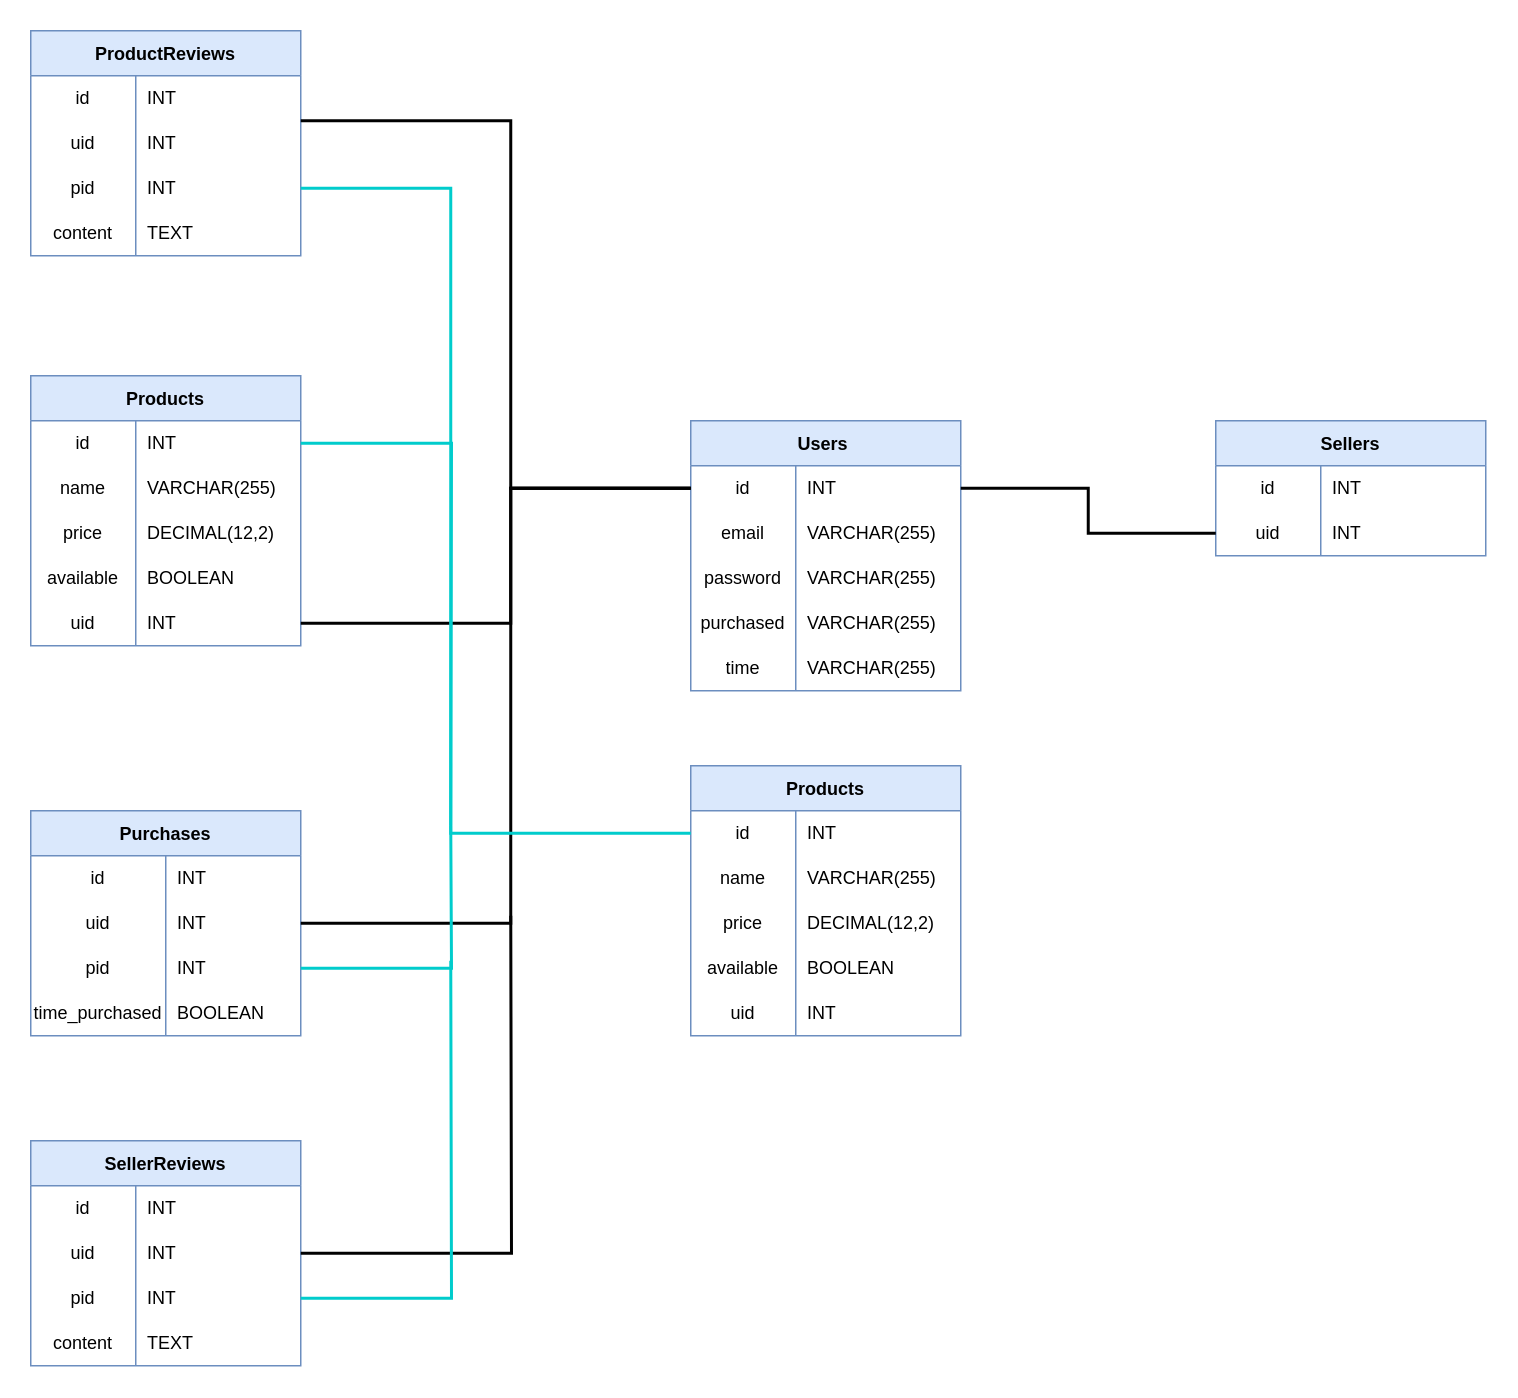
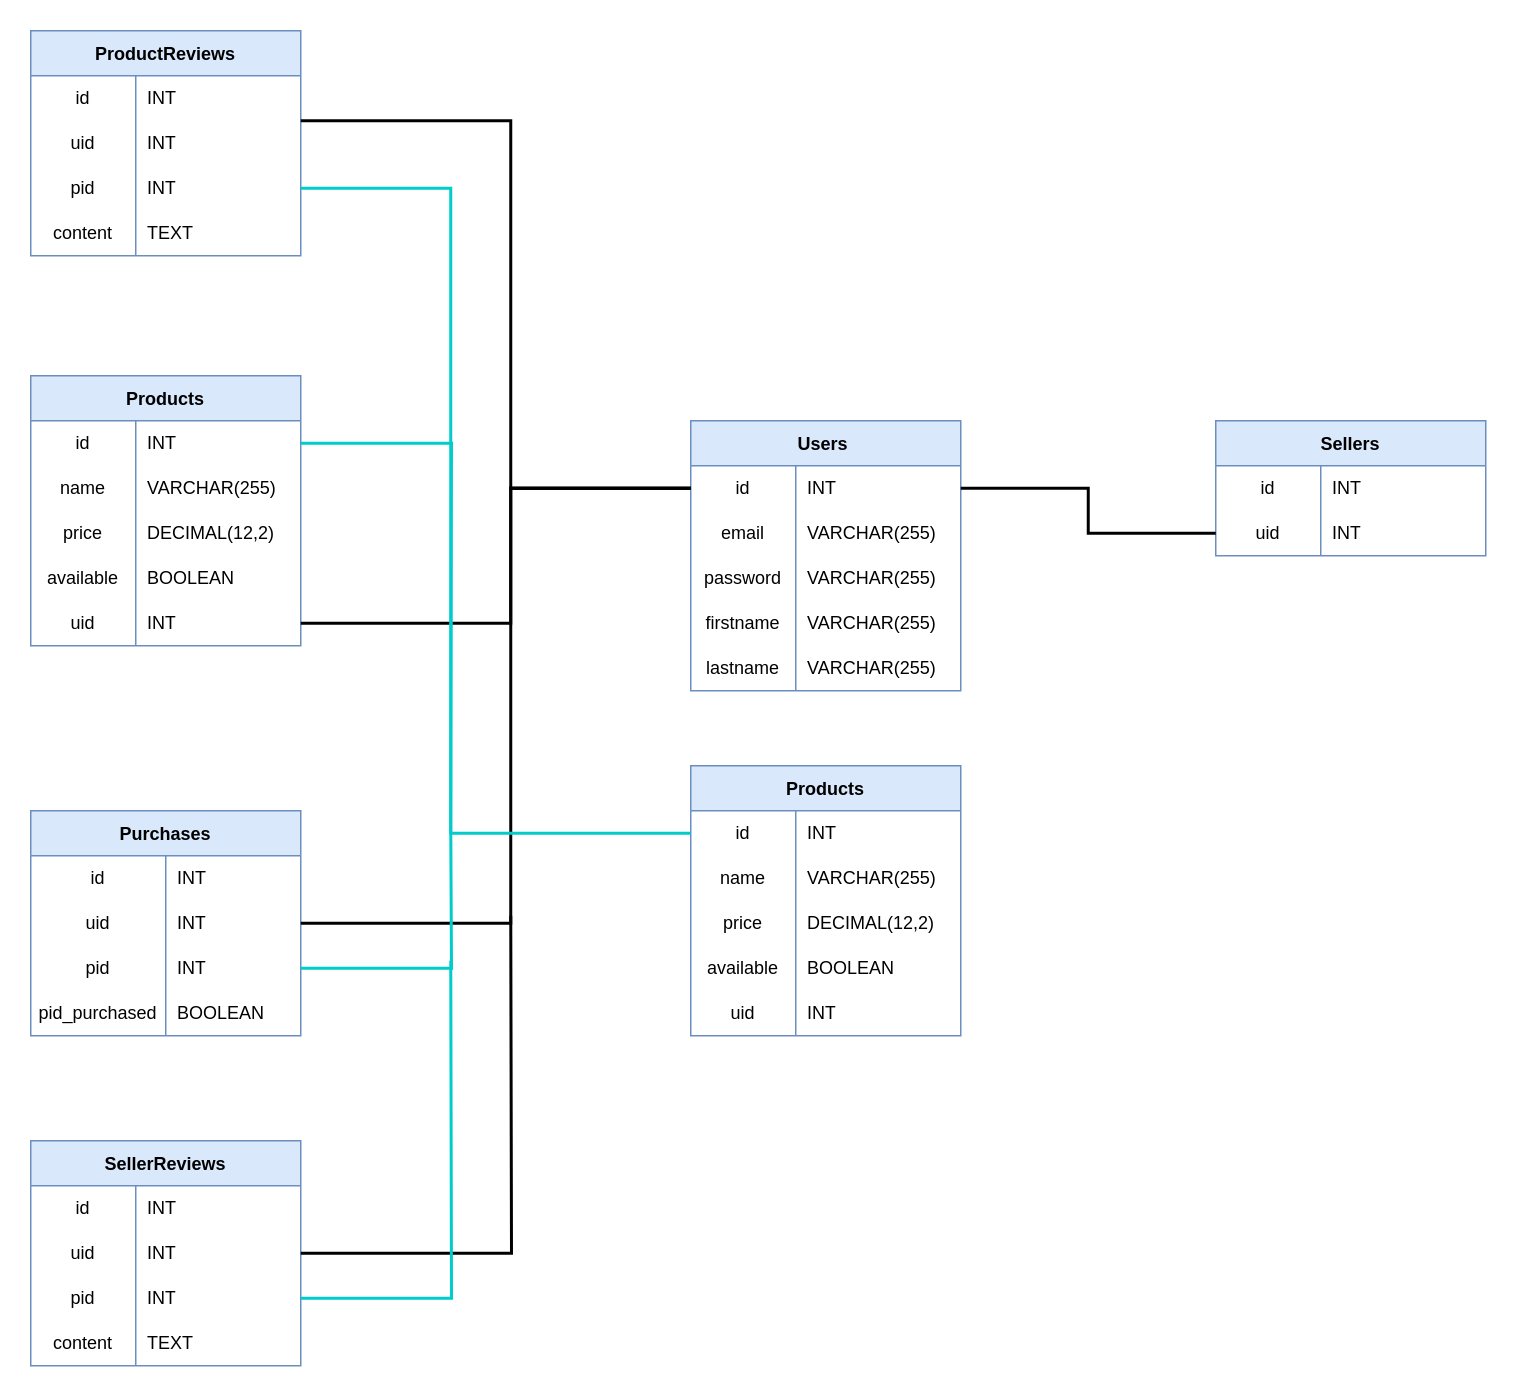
node "purchased": label "purchased" -> "firstname"
node "time": label "time" -> "lastname"
node "time_purchased": label "time_purchased" -> "pid_purchased"
